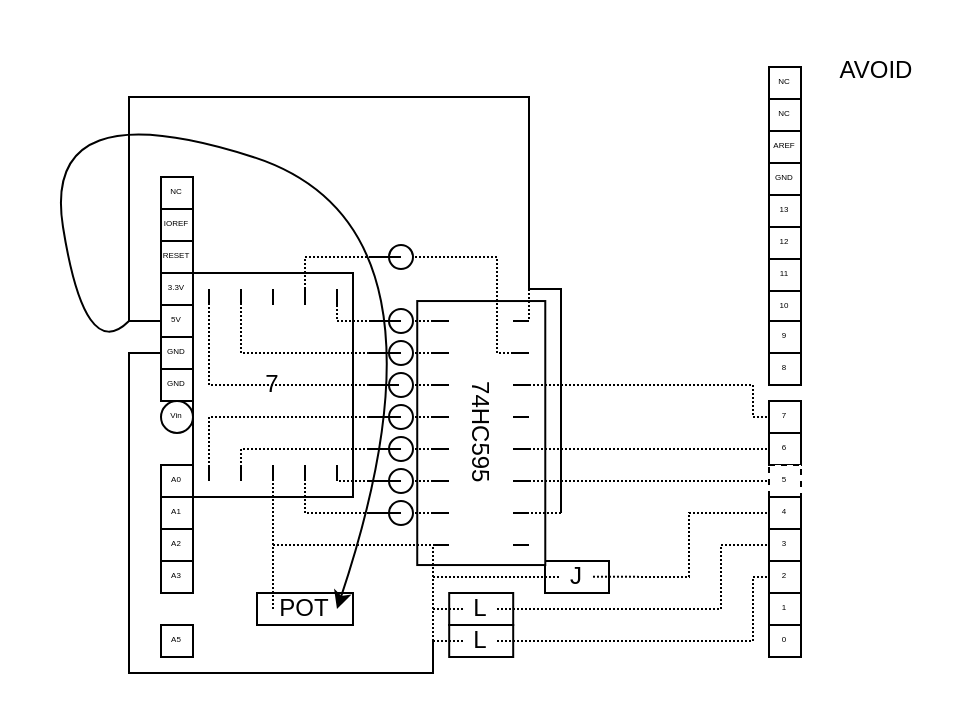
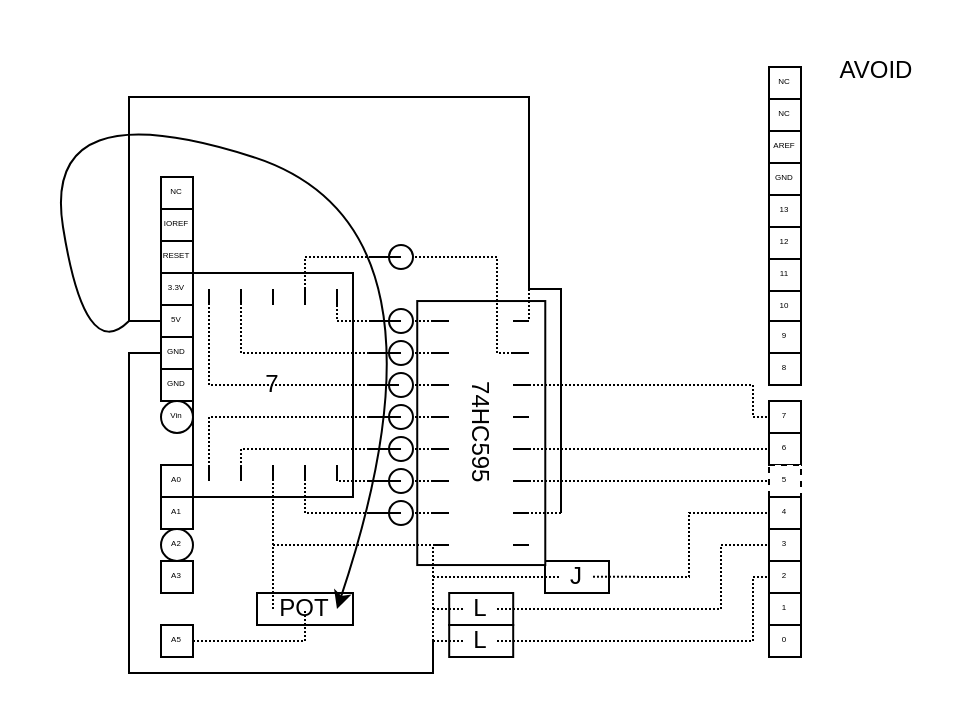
node "A2": shape rectangle -> ellipse
edge "POT" -- "A5": added
